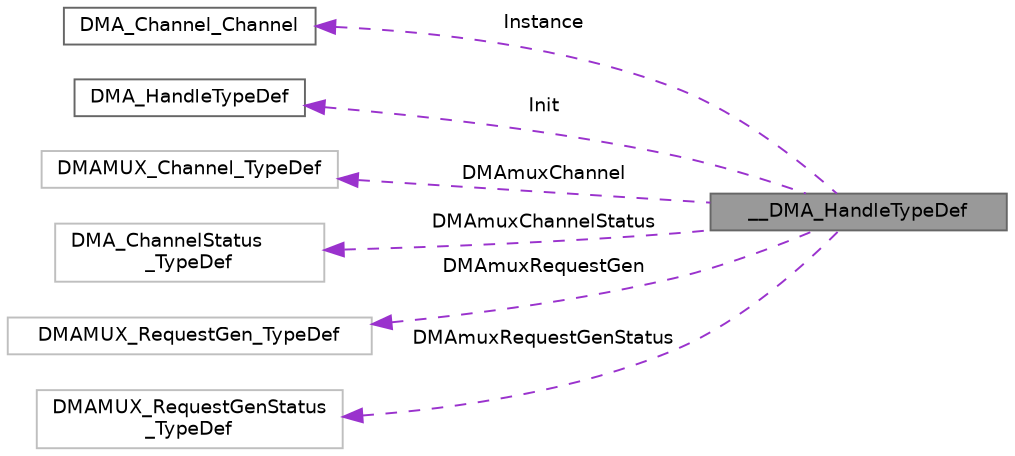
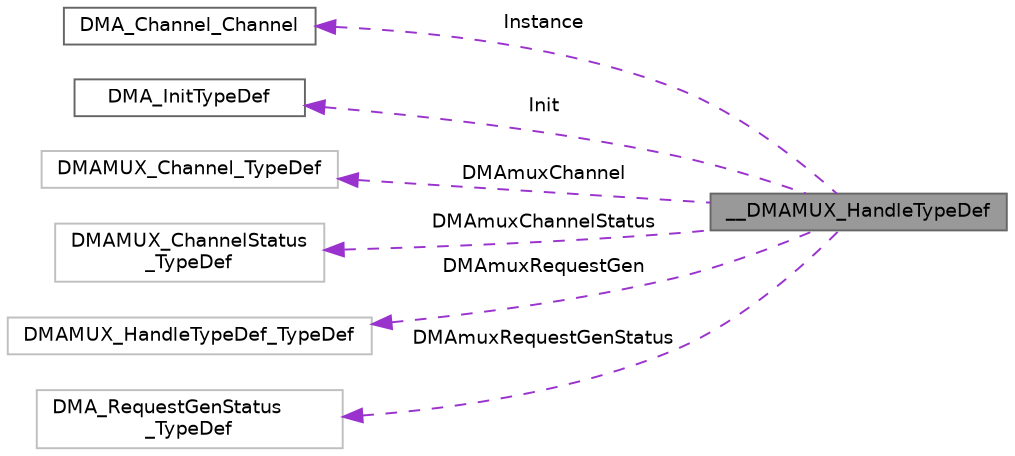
node "DMA_HandleTypeDef": label "DMA_HandleTypeDef" -> "DMA_InitTypeDef"
node "__DMA_HandleTypeDef": label "__DMA_HandleTypeDef" -> "__DMAMUX_HandleTypeDef"
node "DMA_ChannelStatus _TypeDef": label "DMA_ChannelStatus _TypeDef" -> "DMAMUX_ChannelStatus _TypeDef"
node "DMAMUX_RequestGen_TypeDef": label "DMAMUX_RequestGen_TypeDef" -> "DMAMUX_HandleTypeDef_TypeDef"
node "DMAMUX_RequestGenStatus _TypeDef": label "DMAMUX_RequestGenStatus _TypeDef" -> "DMA_RequestGenStatus _TypeDef"
